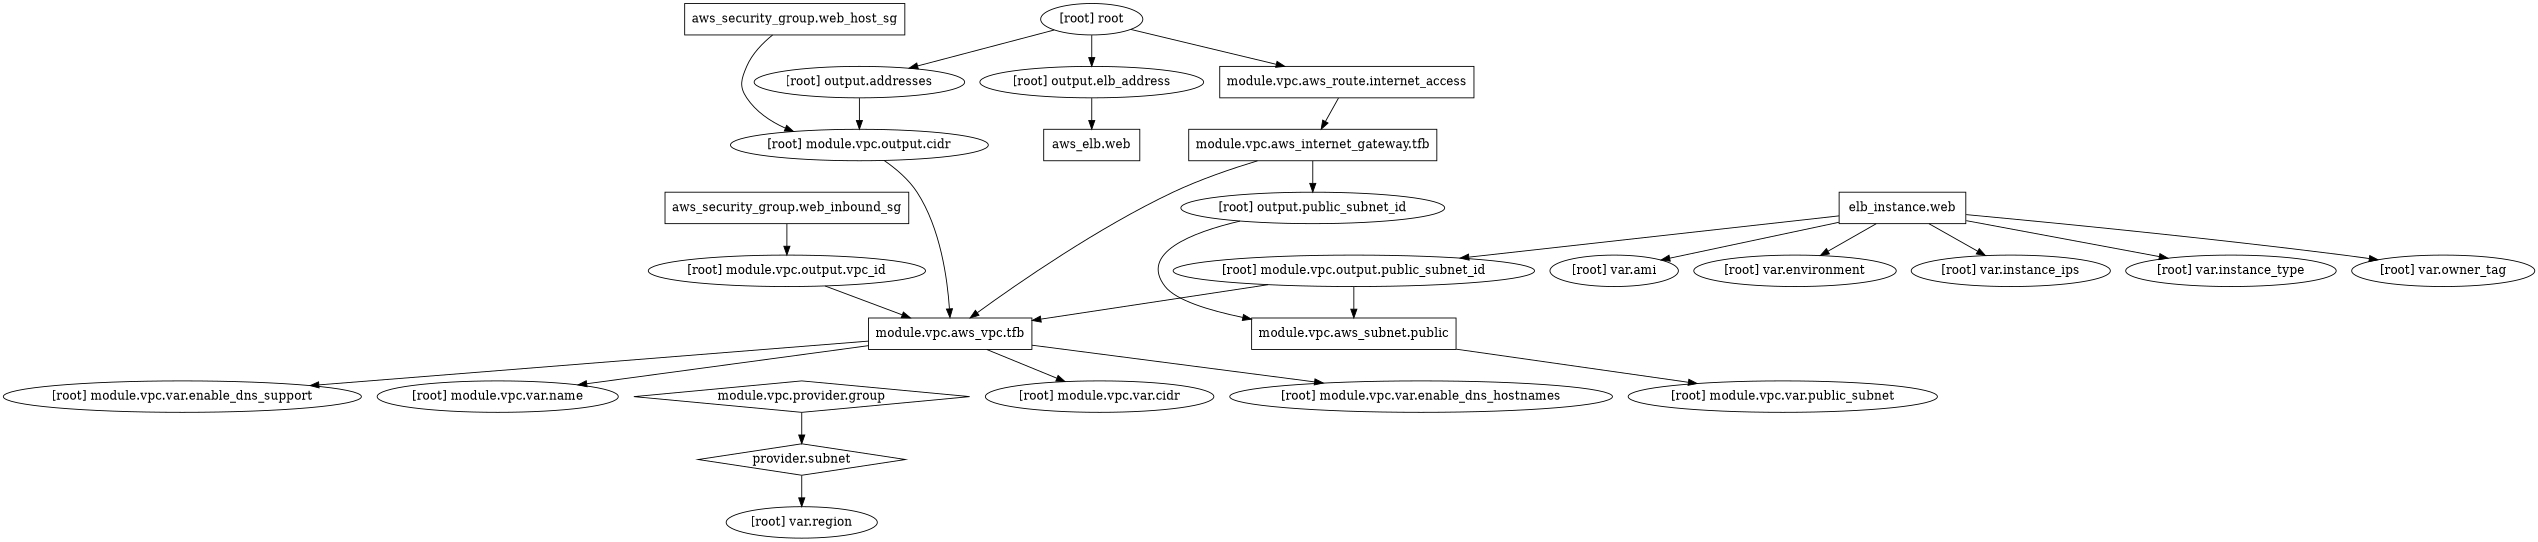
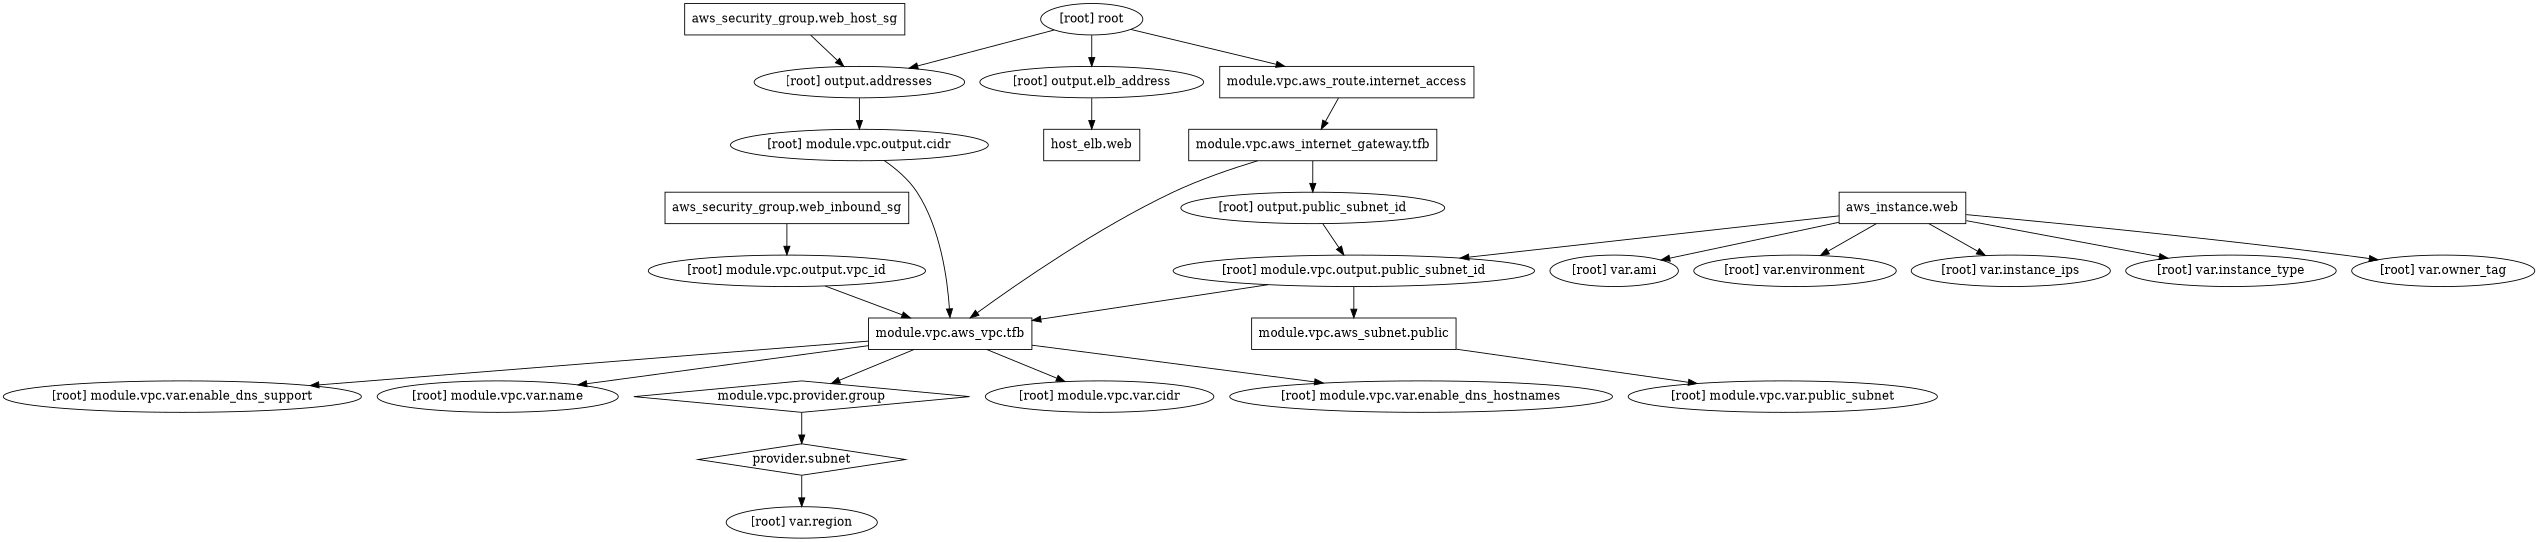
edge "aws_security_group.web_host_sg" -> "[root] module.vpc.output.cidr": now "aws_security_group.web_host_sg" -> "[root] output.addresses"
node "aws_elb.web": label "aws_elb.web" -> "host_elb.web"
node "elb_instance.web": label "elb_instance.web" -> "aws_instance.web"
edge "[root] output.public_subnet_id" -> "module.vpc.aws_subnet.public": now "[root] output.public_subnet_id" -> "[root] module.vpc.output.public_subnet_id"
edge "module.vpc.aws_vpc.tfb" -> "module.vpc.provider.group": added
